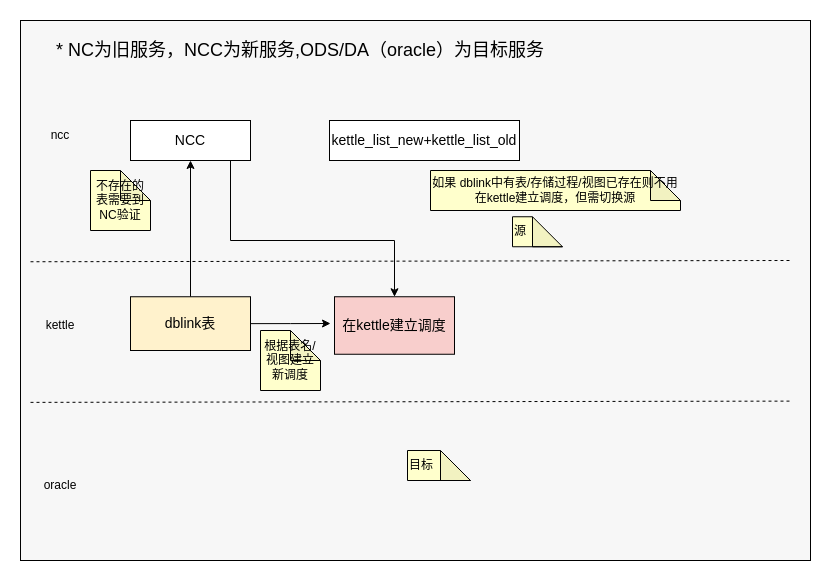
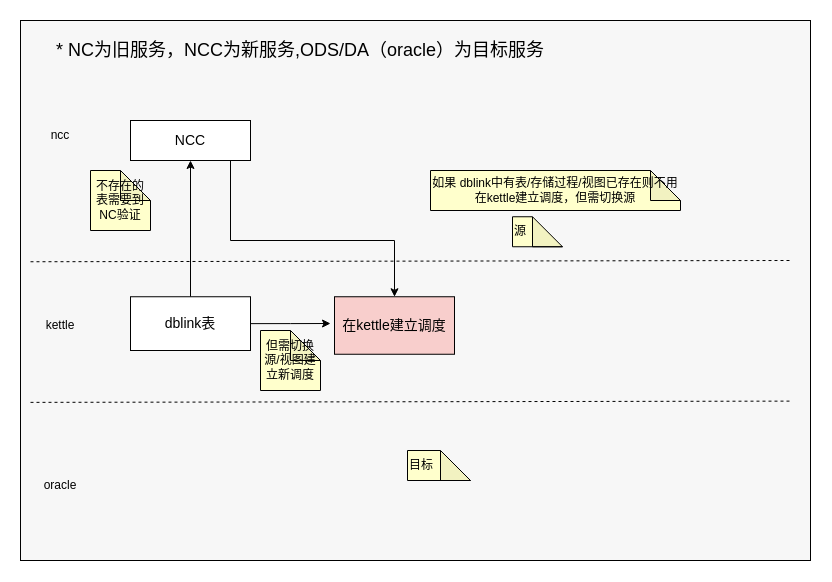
node "kettle_list_new+kettle_list_old": removed
node "dblink表": fillcolor #fff2cc -> #ffffff
node "根据表名/视图建立新调度": label "根据表名/视图建立新调度" -> "但需切换源/视图建立新调度"
